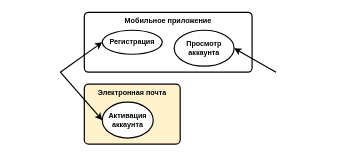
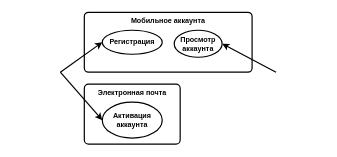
node "Мобильное приложение": label "Мобильное приложение" -> "Мобильное аккаунта"
node "Просмотр аккаунта": size 60x36 -> 48x27
node "Электронная почта": fillcolor #fff2cc -> #ffffff
node "Активация аккаунта": size 51x36 -> 60x36
